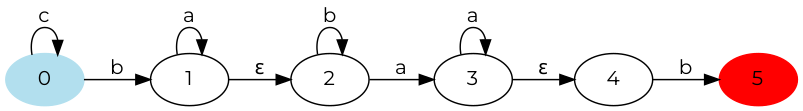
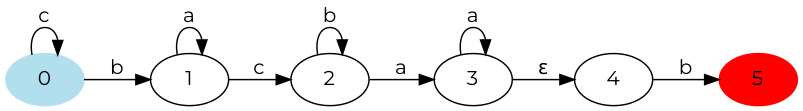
edge "1" -> "2": label "ε" -> "c"
